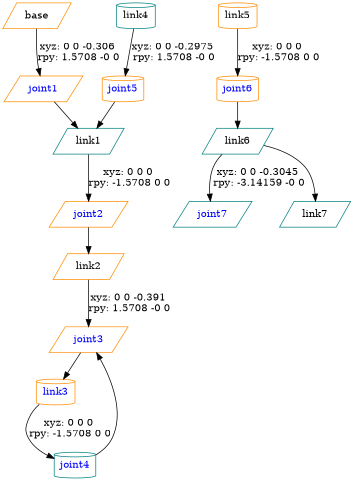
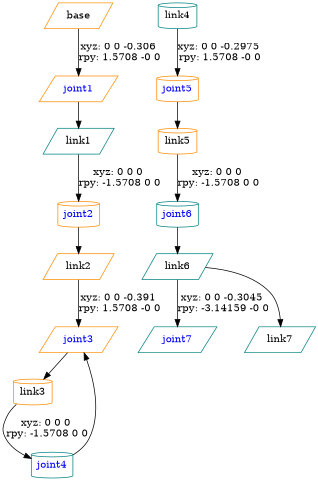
node "joint6": color darkorange -> teal
edge "joint5" -> "link1": now "joint5" -> "link5"
node "joint2": shape parallelogram -> cylinder
node "link3": fontcolor blue -> black
